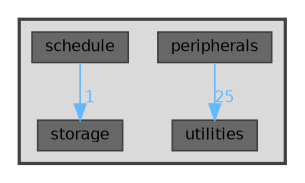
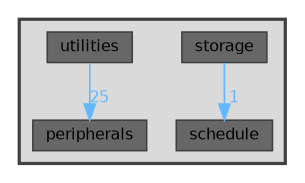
edge "schedule" -> "storage": reversed
edge "peripherals" -> "utilities": reversed
